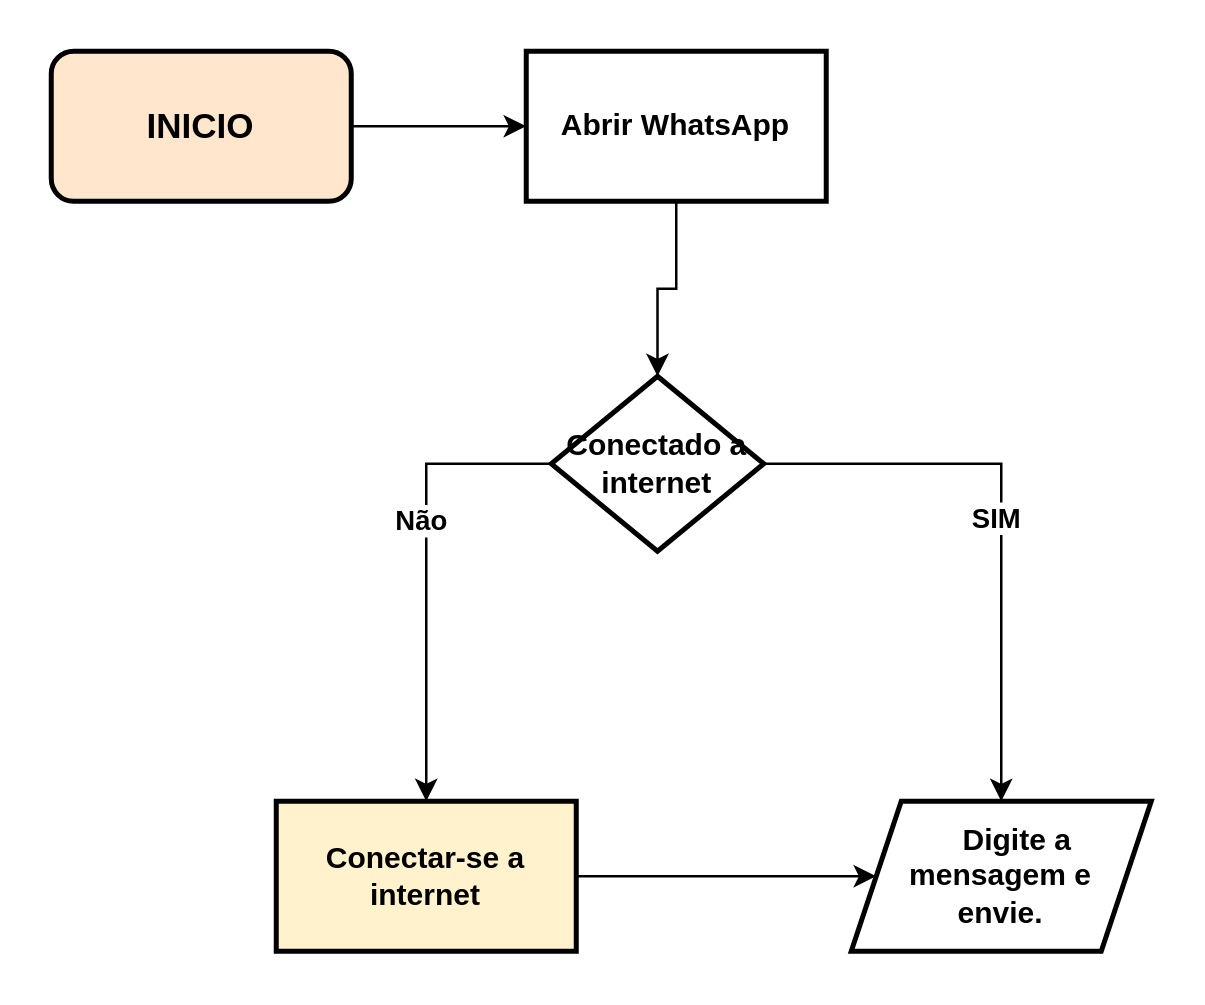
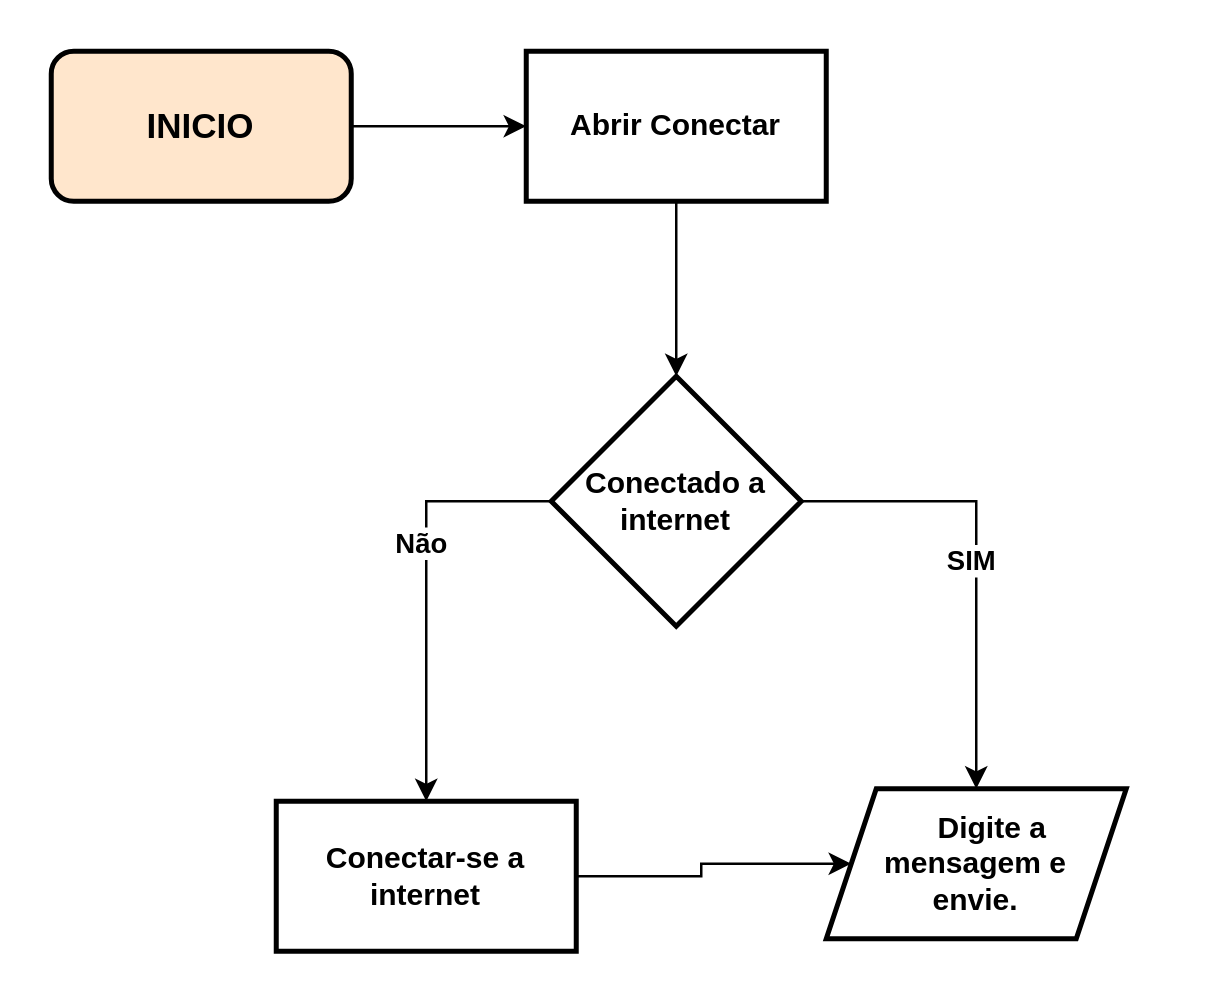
node "Abrir WhatsApp": label "Abrir WhatsApp" -> "Abrir Conectar"
node "Conectado a internet": size 213x175 -> 250x250
node "Conectar-se a internet": fillcolor #fff2cc -> #ffffff
node "Digite a mensagem e envie.": moved (1001, 876) -> (976, 864)
